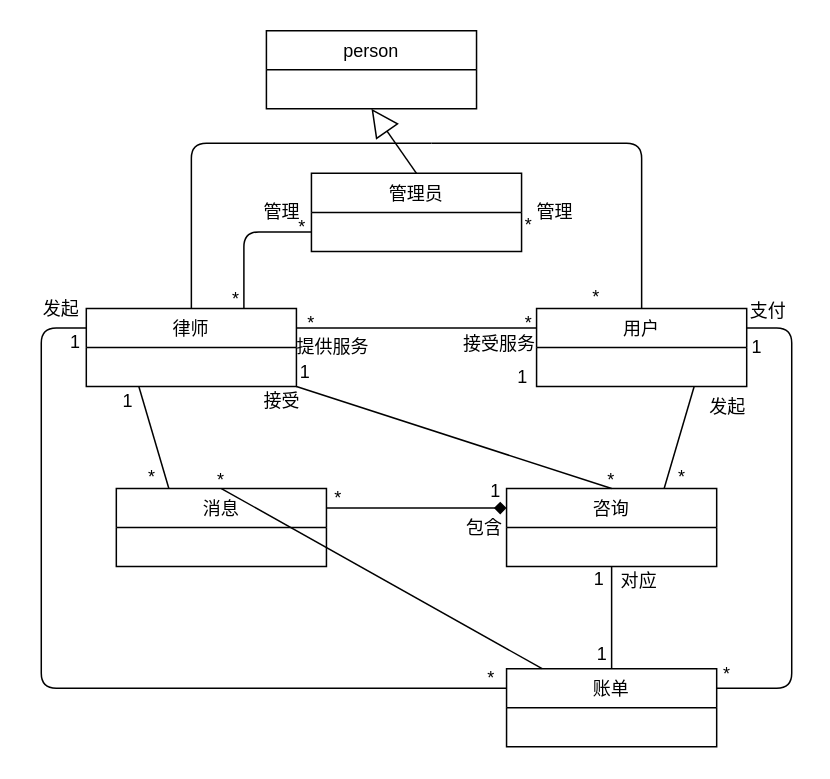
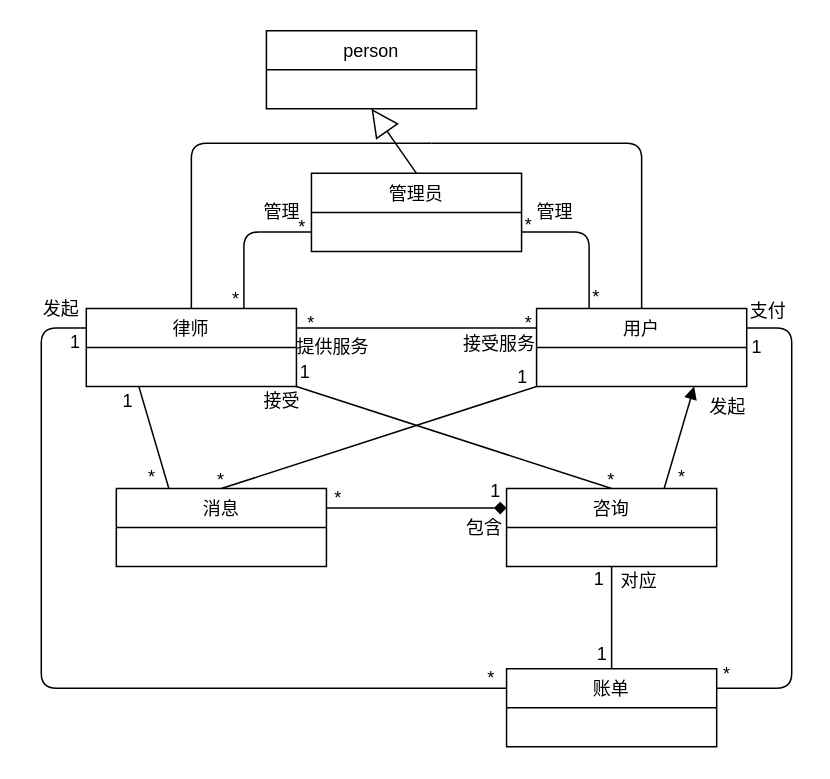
edge "管理员" -- "用户": added
edge "用户" -- "咨询": arrowhead none -> block
edge "消息" -- "账单": now "消息" -- "用户"
